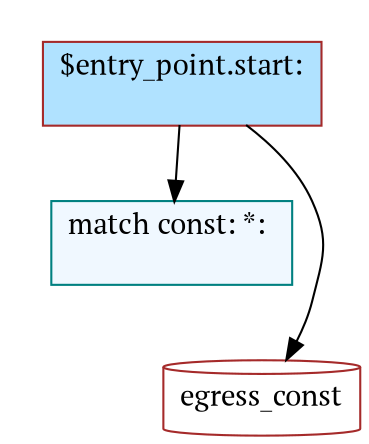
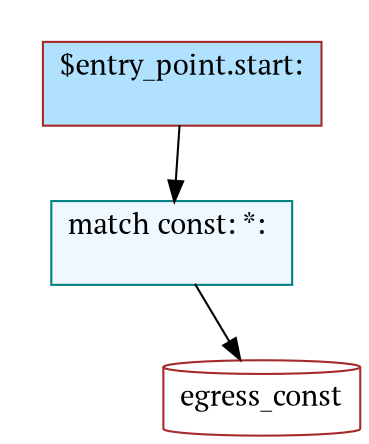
edge "$entry_point.start:" -> "egress_const": now "match const: *:" -> "egress_const"
